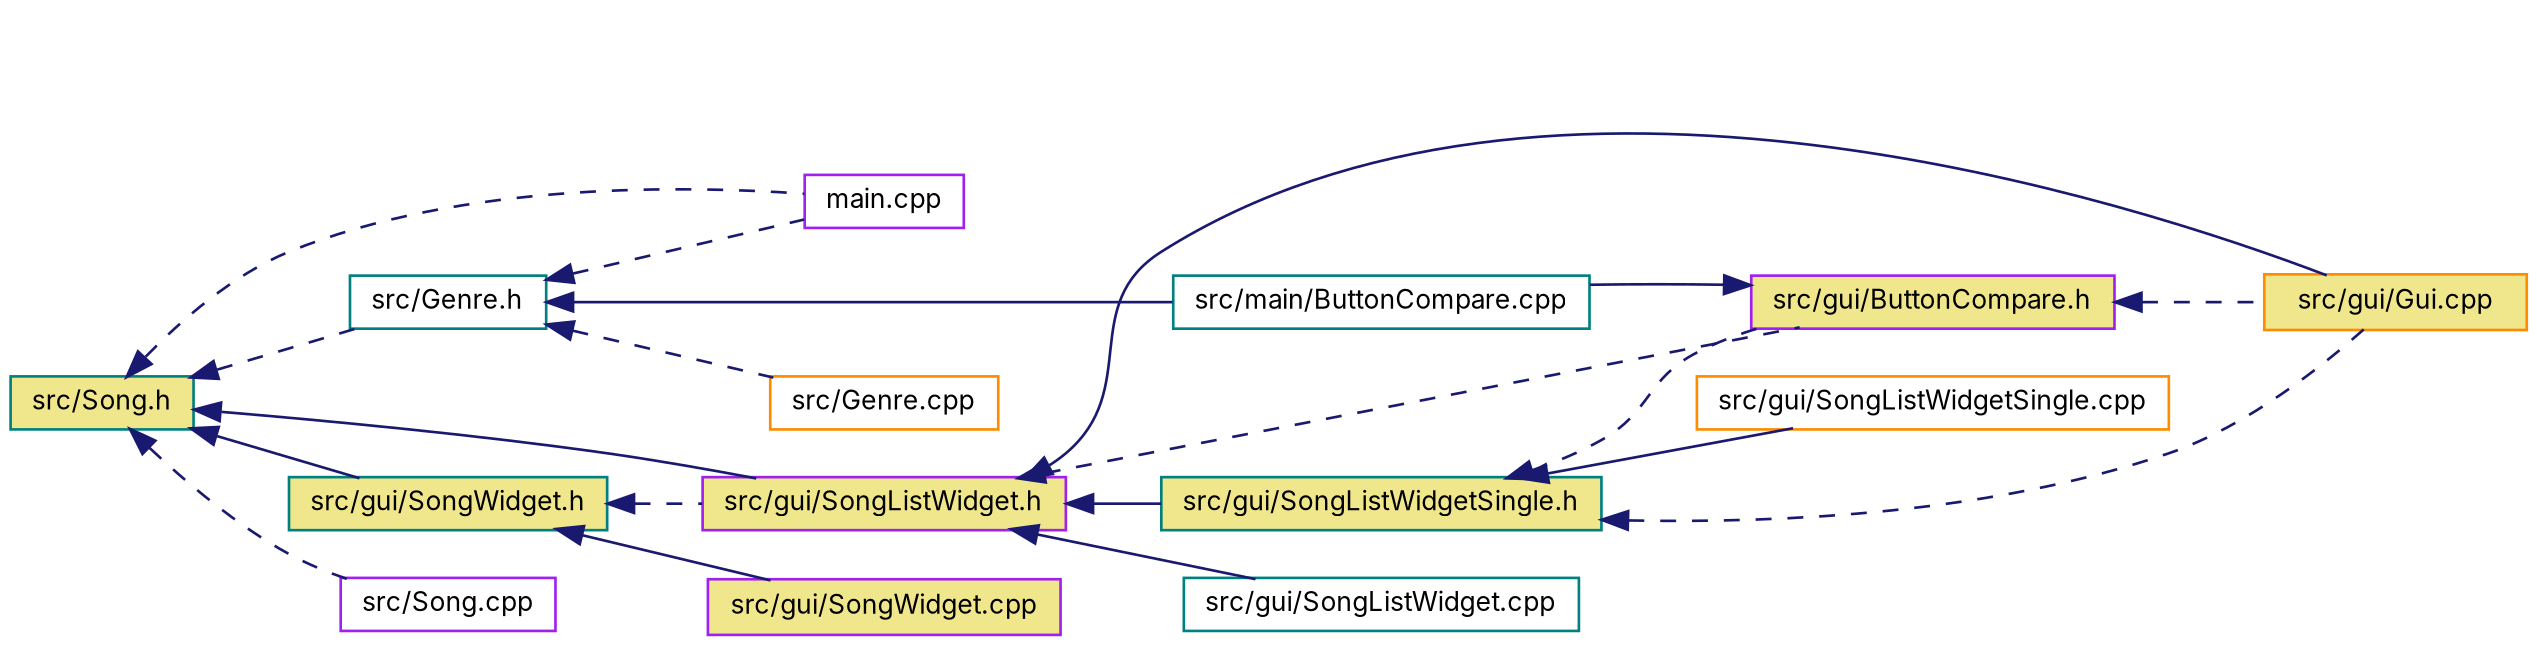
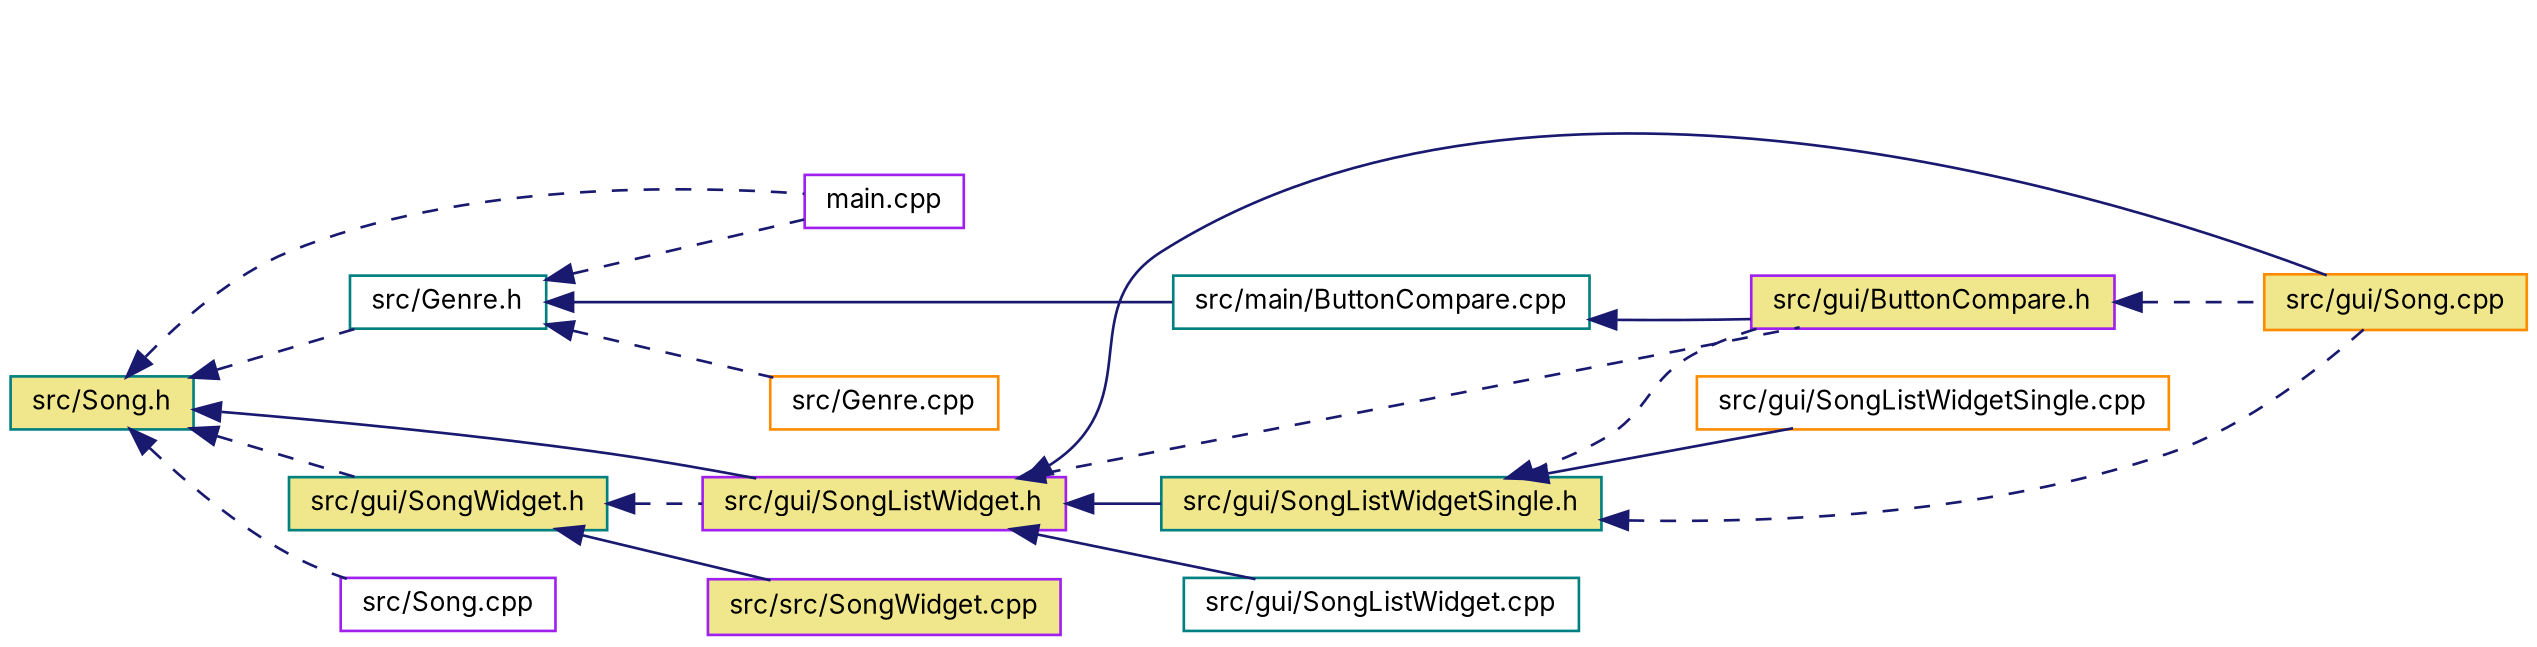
edge "src/main/ButtonCompare.cpp" -> "src/gui/ButtonCompare.h": reversed
node "src/gui/Gui.cpp": label "src/gui/Gui.cpp" -> "src/gui/Song.cpp"
edge "src/gui/SongWidget.h" -> "src/Song.h": style solid -> dashed
node "src/gui/SongWidget.cpp": label "src/gui/SongWidget.cpp" -> "src/src/SongWidget.cpp"
